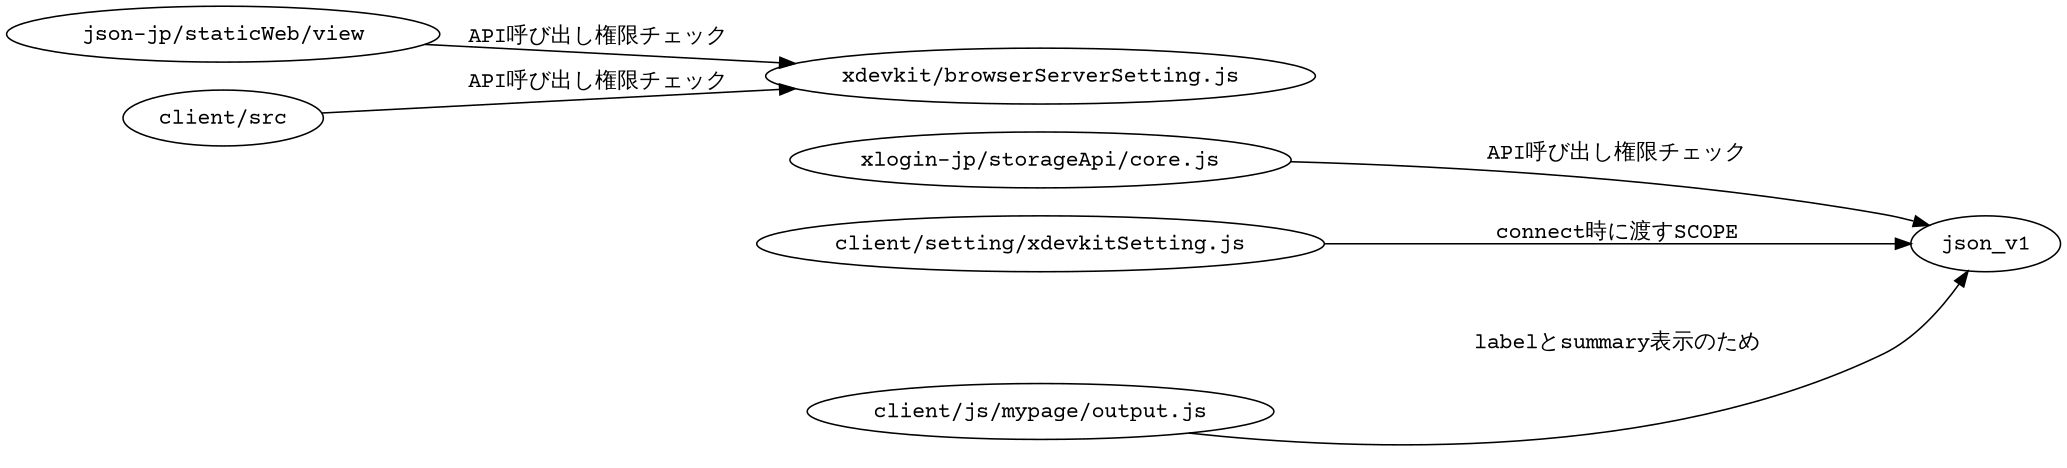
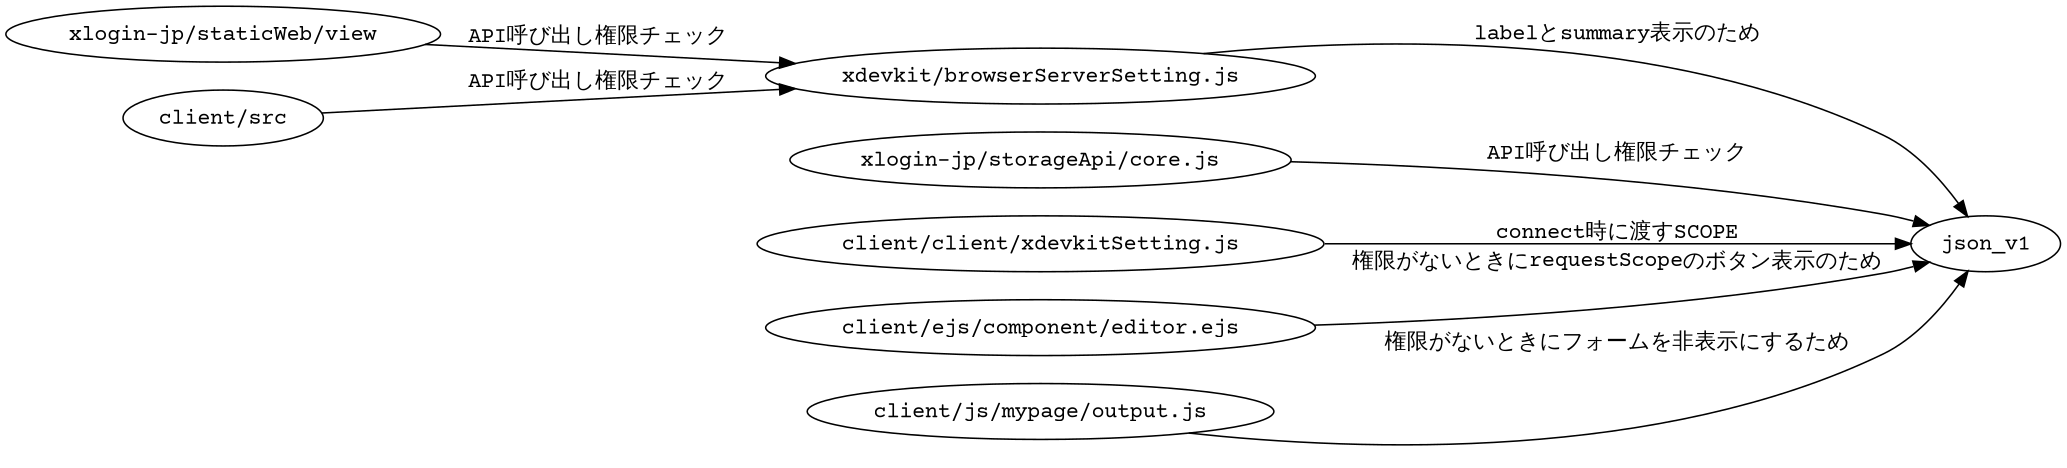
node "json-jp/staticWeb/view": label "json-jp/staticWeb/view" -> "xlogin-jp/staticWeb/view"
edge "xdevkit/browserServerSetting.js" -> "json_v1": added, label "labelとsummary表示のため"
node "client/setting/xdevkitSetting.js": label "client/setting/xdevkitSetting.js" -> "client/client/xdevkitSetting.js"
node "client/ejs/component/editor.ejs": added
edge "client/js/mypage/output.js" -> "json_v1": label "labelとsummary表示のため" -> "権限がないときにフォームを非表示にするため"
